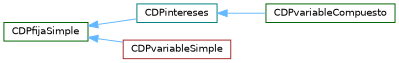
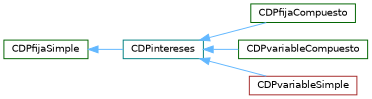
node "CDPfijaCompuesto": added
edge "CDPvariableSimple" -> "CDPfijaSimple": now "CDPvariableSimple" -> "CDPintereses"
